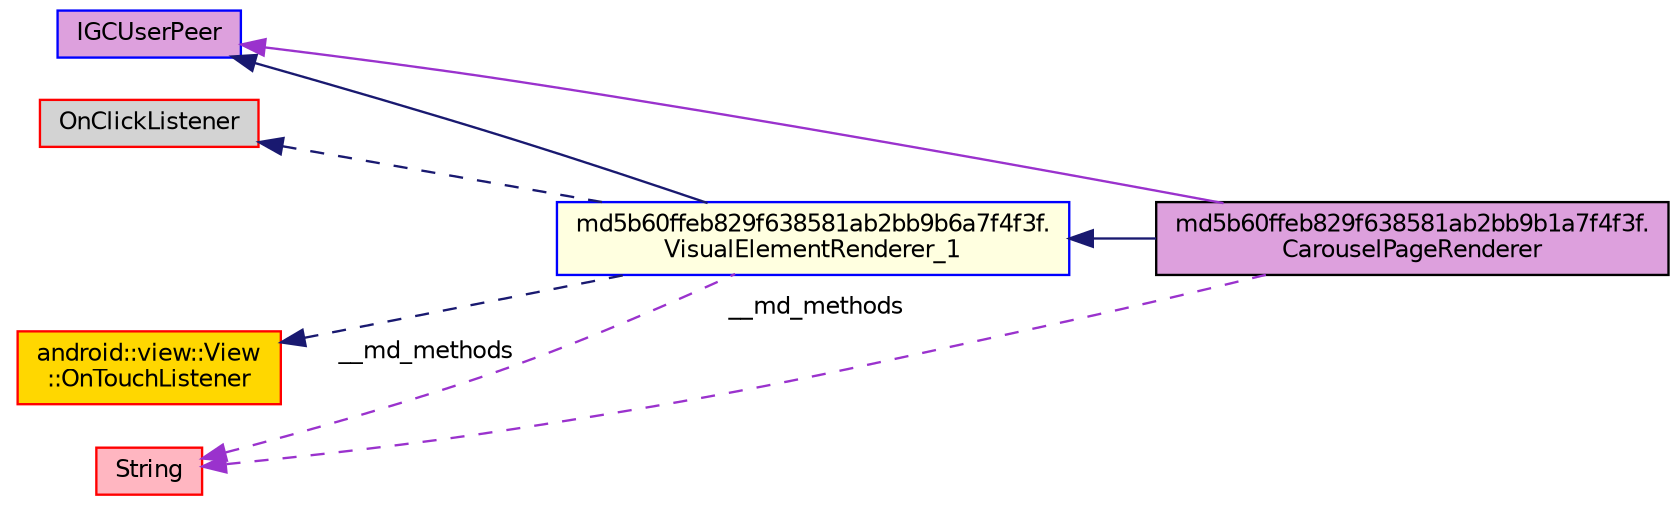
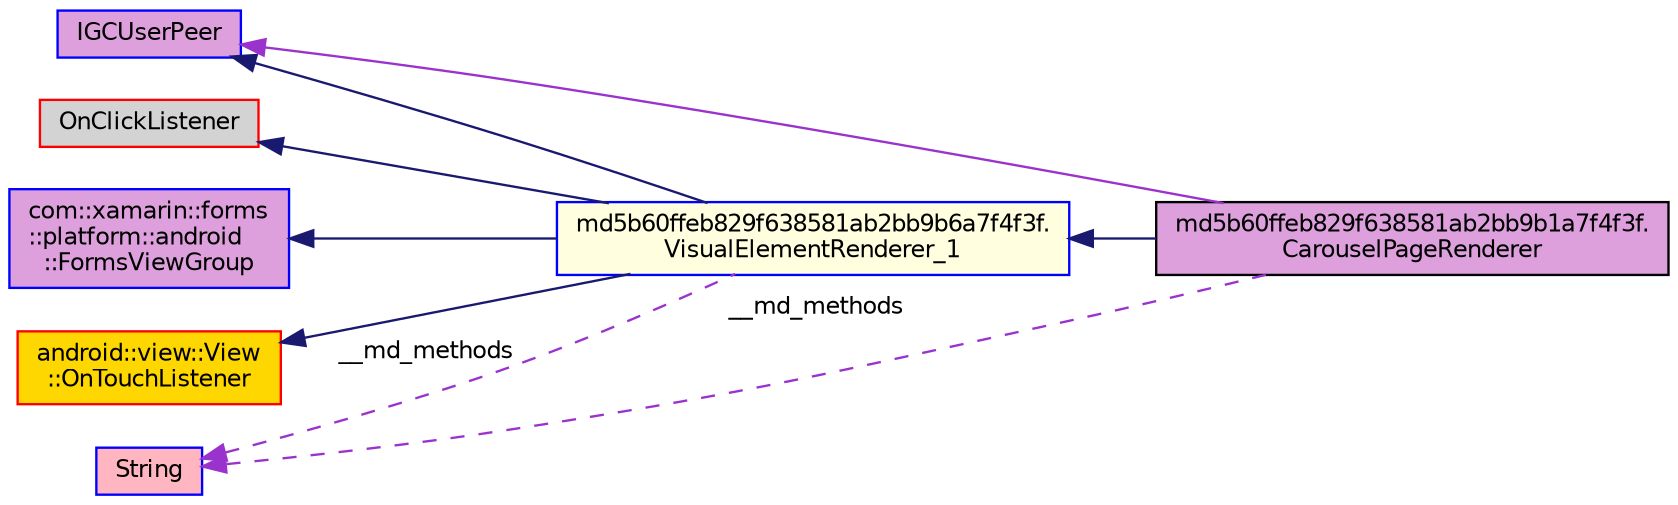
edge "md5b60ffeb829f638581ab2bb9b6a7f4f3f. VisualElementRenderer_1" -> "OnClickListener": style dashed -> solid
node "com::xamarin::forms ::platform::android ::FormsViewGroup": added
edge "md5b60ffeb829f638581ab2bb9b6a7f4f3f. VisualElementRenderer_1" -> "android::view::View ::OnTouchListener": style dashed -> solid
node "String": color red -> blue
